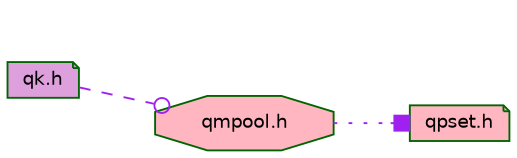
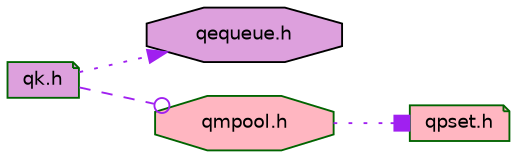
node "qequeue.h": added
